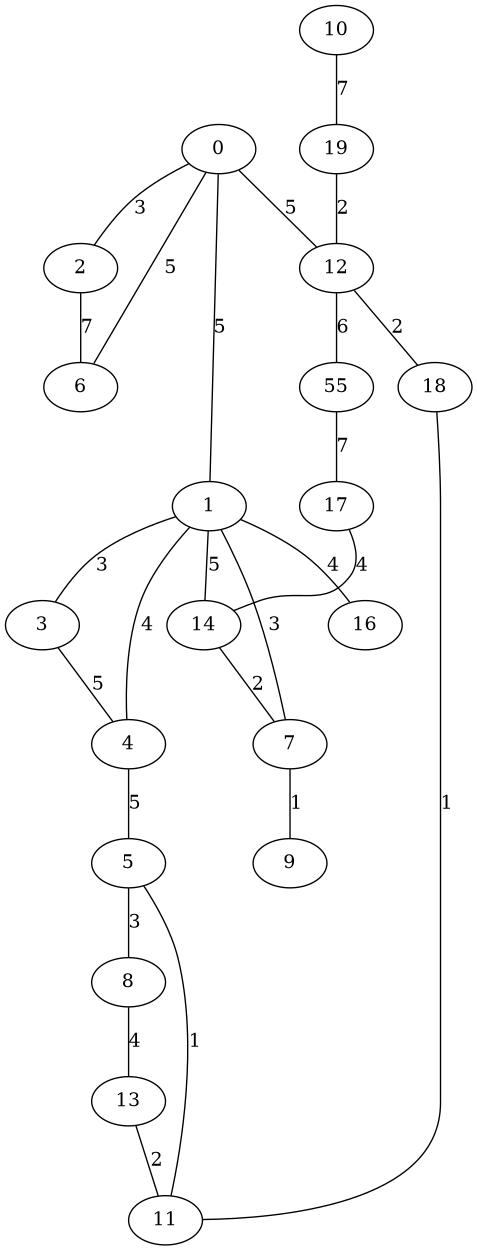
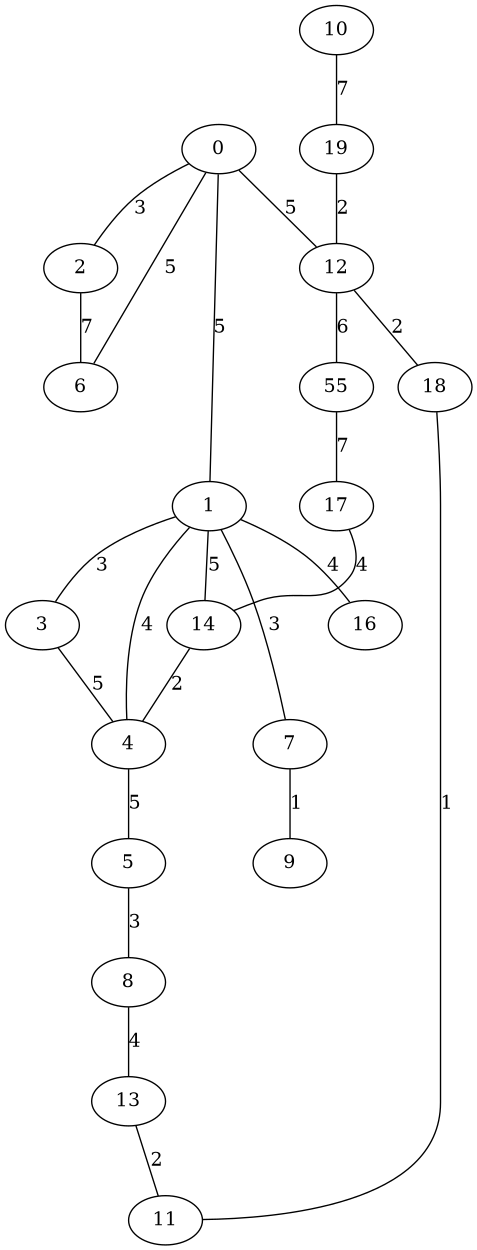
edge "14" -- "7": now "14" -- "4"
edge "5" -- "11": removed, label "1"
